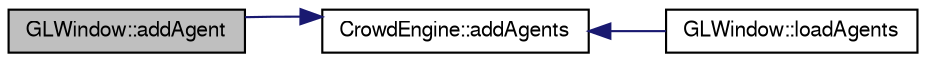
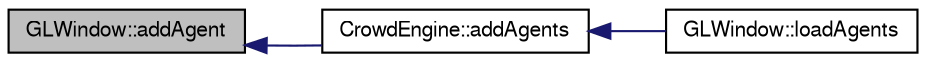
edge "GLWindow::addAgent" -> "CrowdEngine::addAgents": reversed
